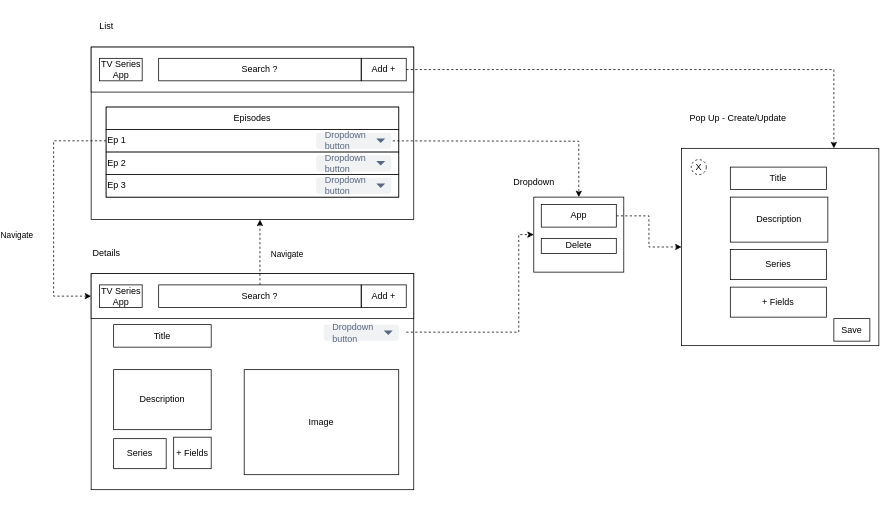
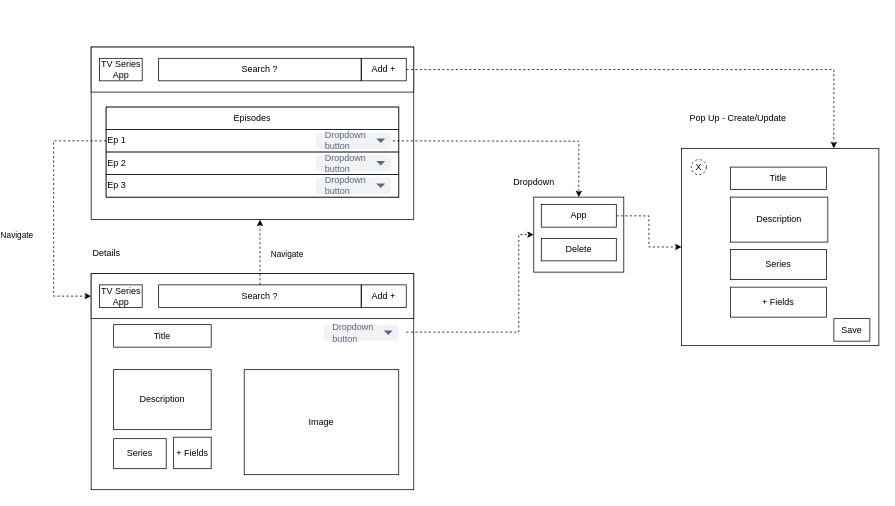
node "List": removed
node "Delete": size 75x15 -> 75x23
